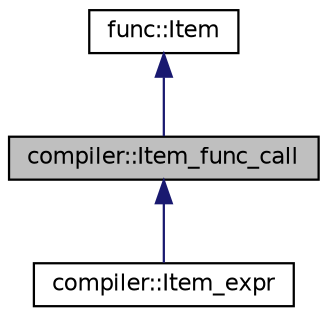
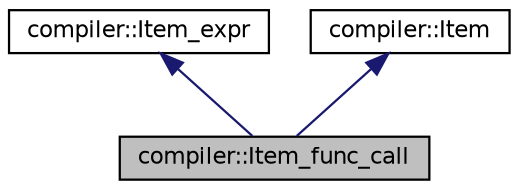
node "func::Item": label "func::Item" -> "compiler::Item"
edge "compiler::Item_expr" -> "compiler::Item_func_call": reversed
